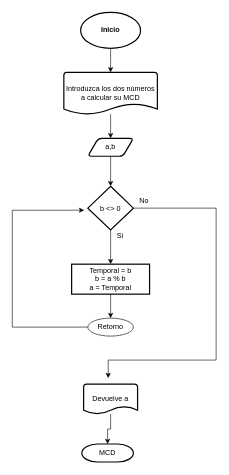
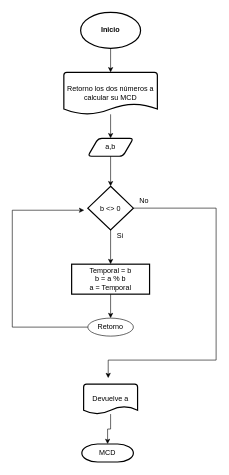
node "Introduzca los dos números a calcular su MCD": label "Introduzca los dos números a calcular su MCD" -> "Retorno los dos números a calcular su MCD"
